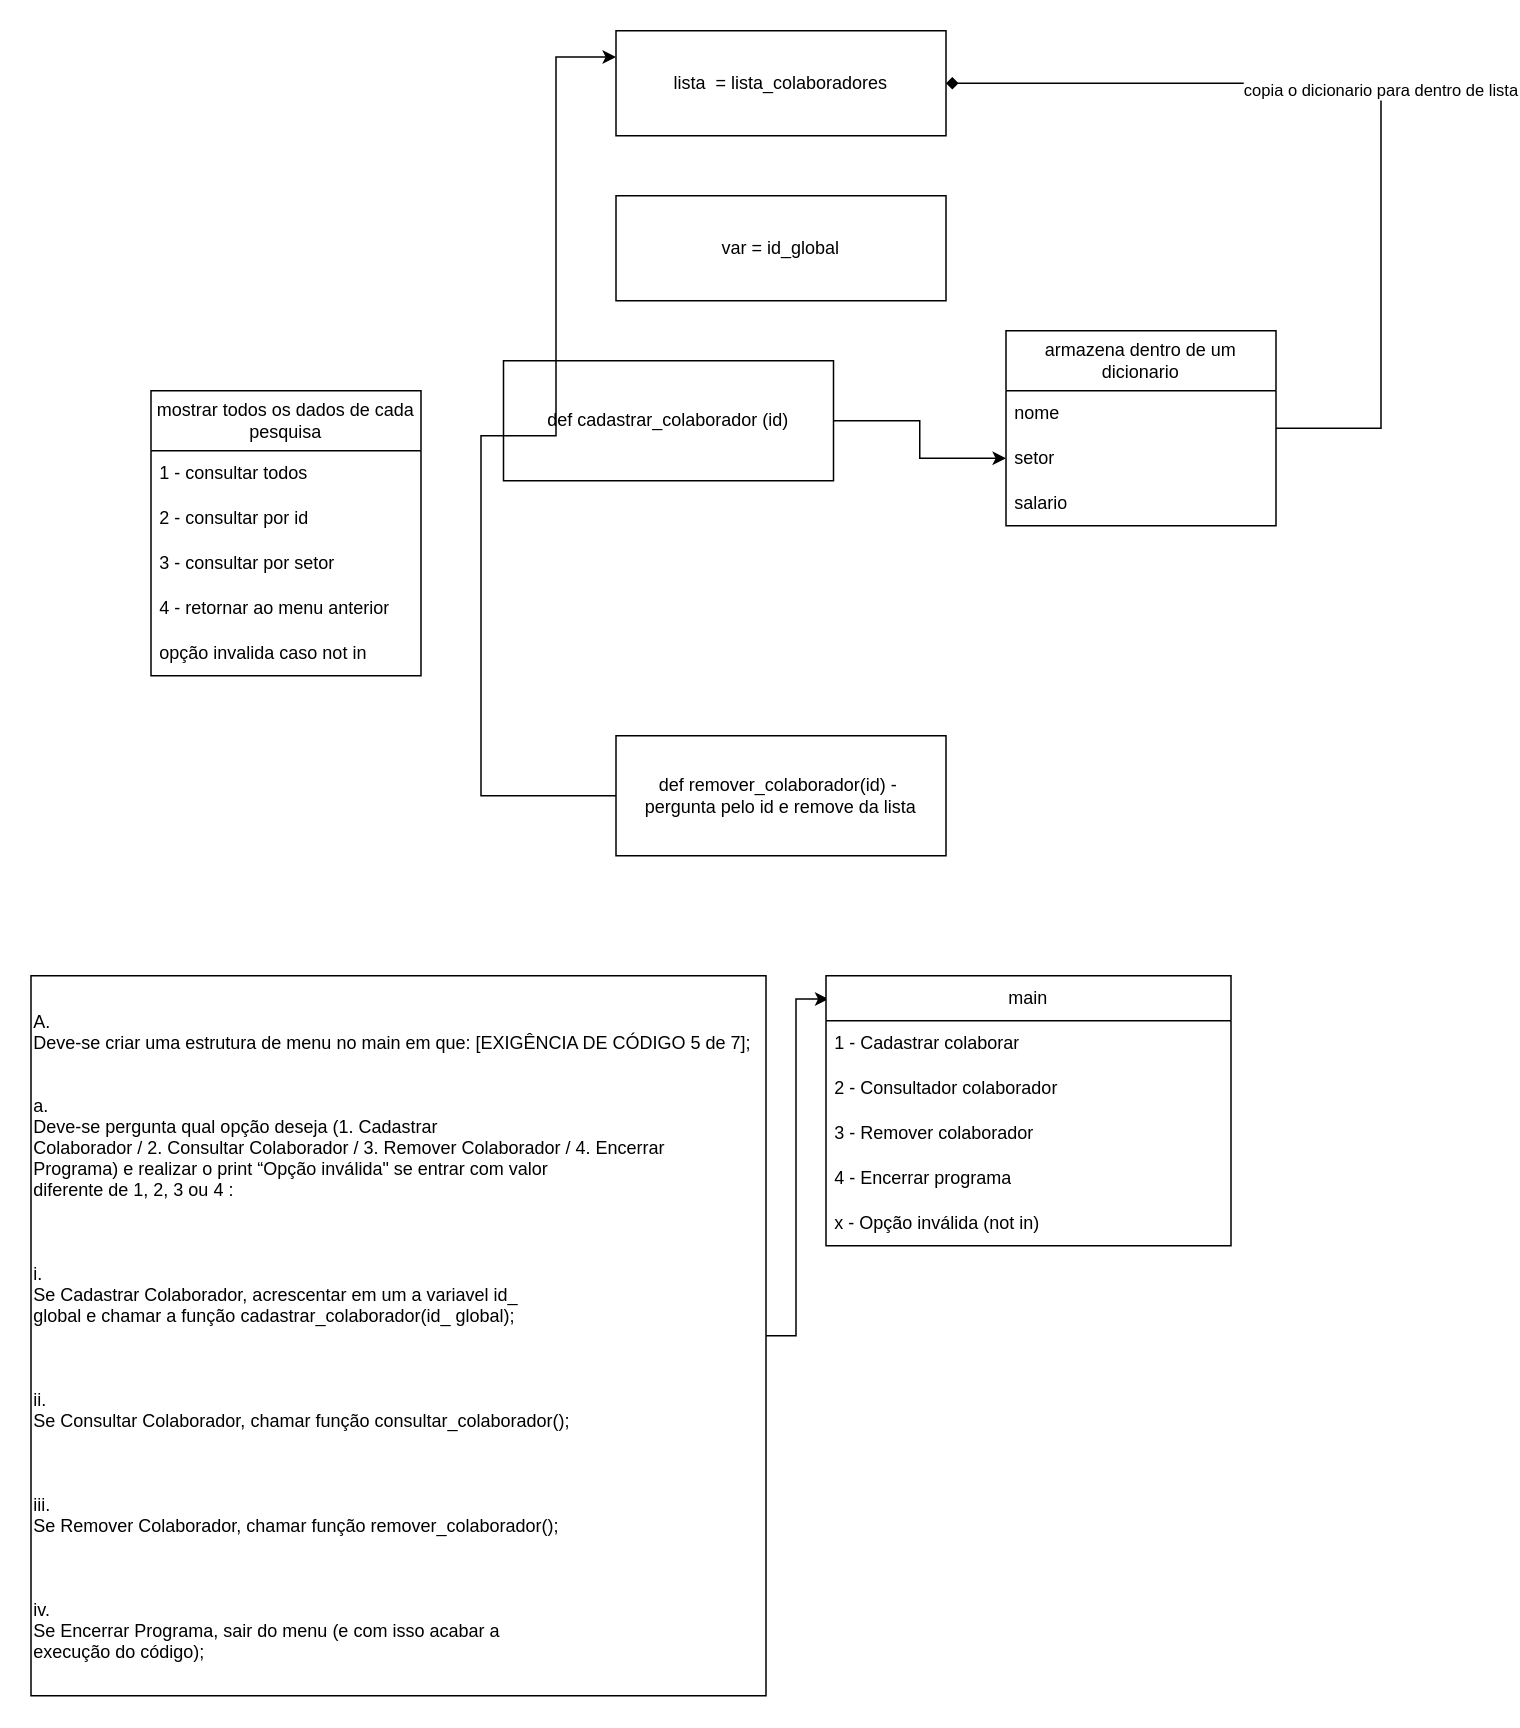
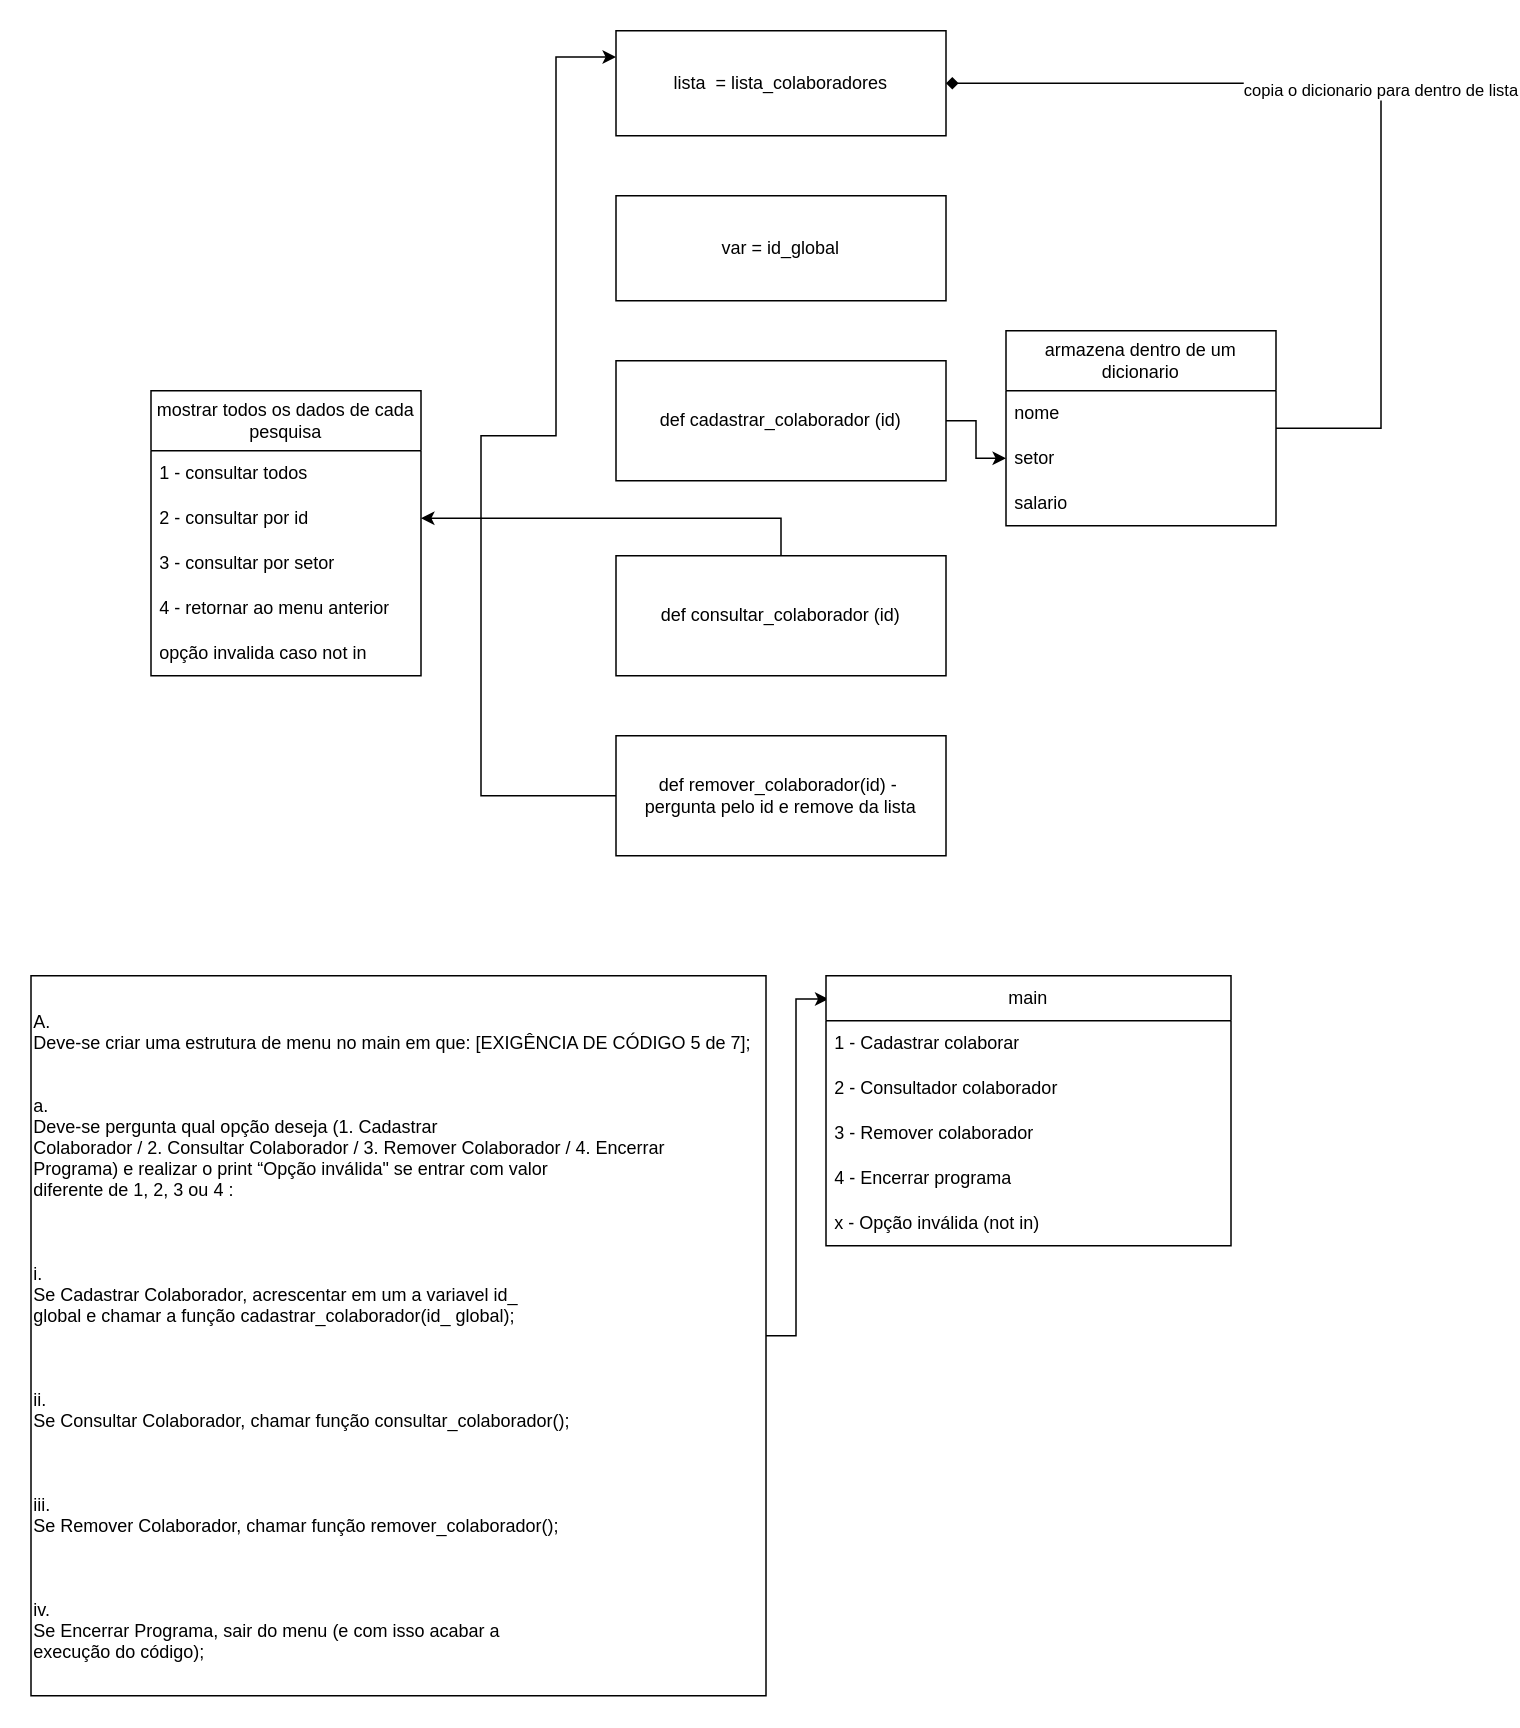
node "def cadastrar_colaborador (id)": moved (668, 421) -> (781, 421)
edge "def consultar_colaborador (id)" -> "2 - consultar por id": added
node "def consultar_colaborador (id)": added
